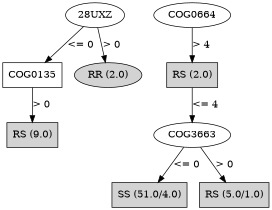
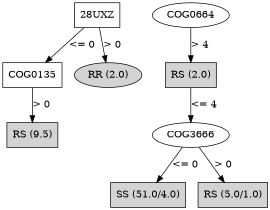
node "28UXZ": shape ellipse -> box
node "RS (9.0)": label "RS (9.0)" -> "RS (9.5)"
node "COG3663": label "COG3663" -> "COG3666"
